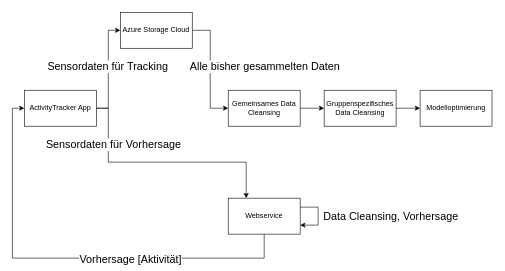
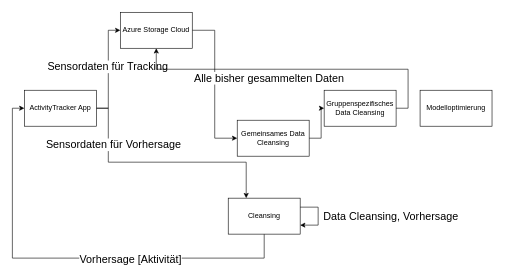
node "Gemeinsames Data Cleansing": moved (264, 108) -> (273, 138)
edge "Gruppenspezifisches Data Cleansing" -> "Modelloptimierung": now "Gruppenspezifisches Data Cleansing" -> "Azure Storage Cloud"
node "Webservice": label "Webservice" -> "Cleansing"
